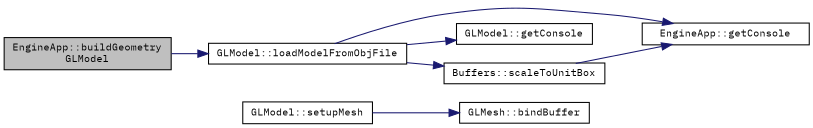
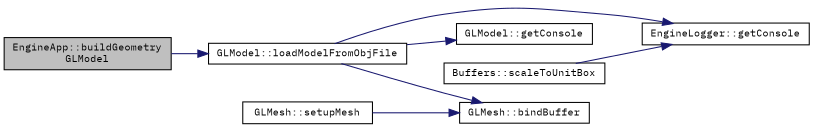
node "EngineApp::getConsole": label "EngineApp::getConsole" -> "EngineLogger::getConsole"
edge "GLModel::loadModelFromObjFile" -> "Buffers::scaleToUnitBox": now "GLModel::loadModelFromObjFile" -> "GLMesh::bindBuffer"
node "GLModel::setupMesh": label "GLModel::setupMesh" -> "GLMesh::setupMesh"
